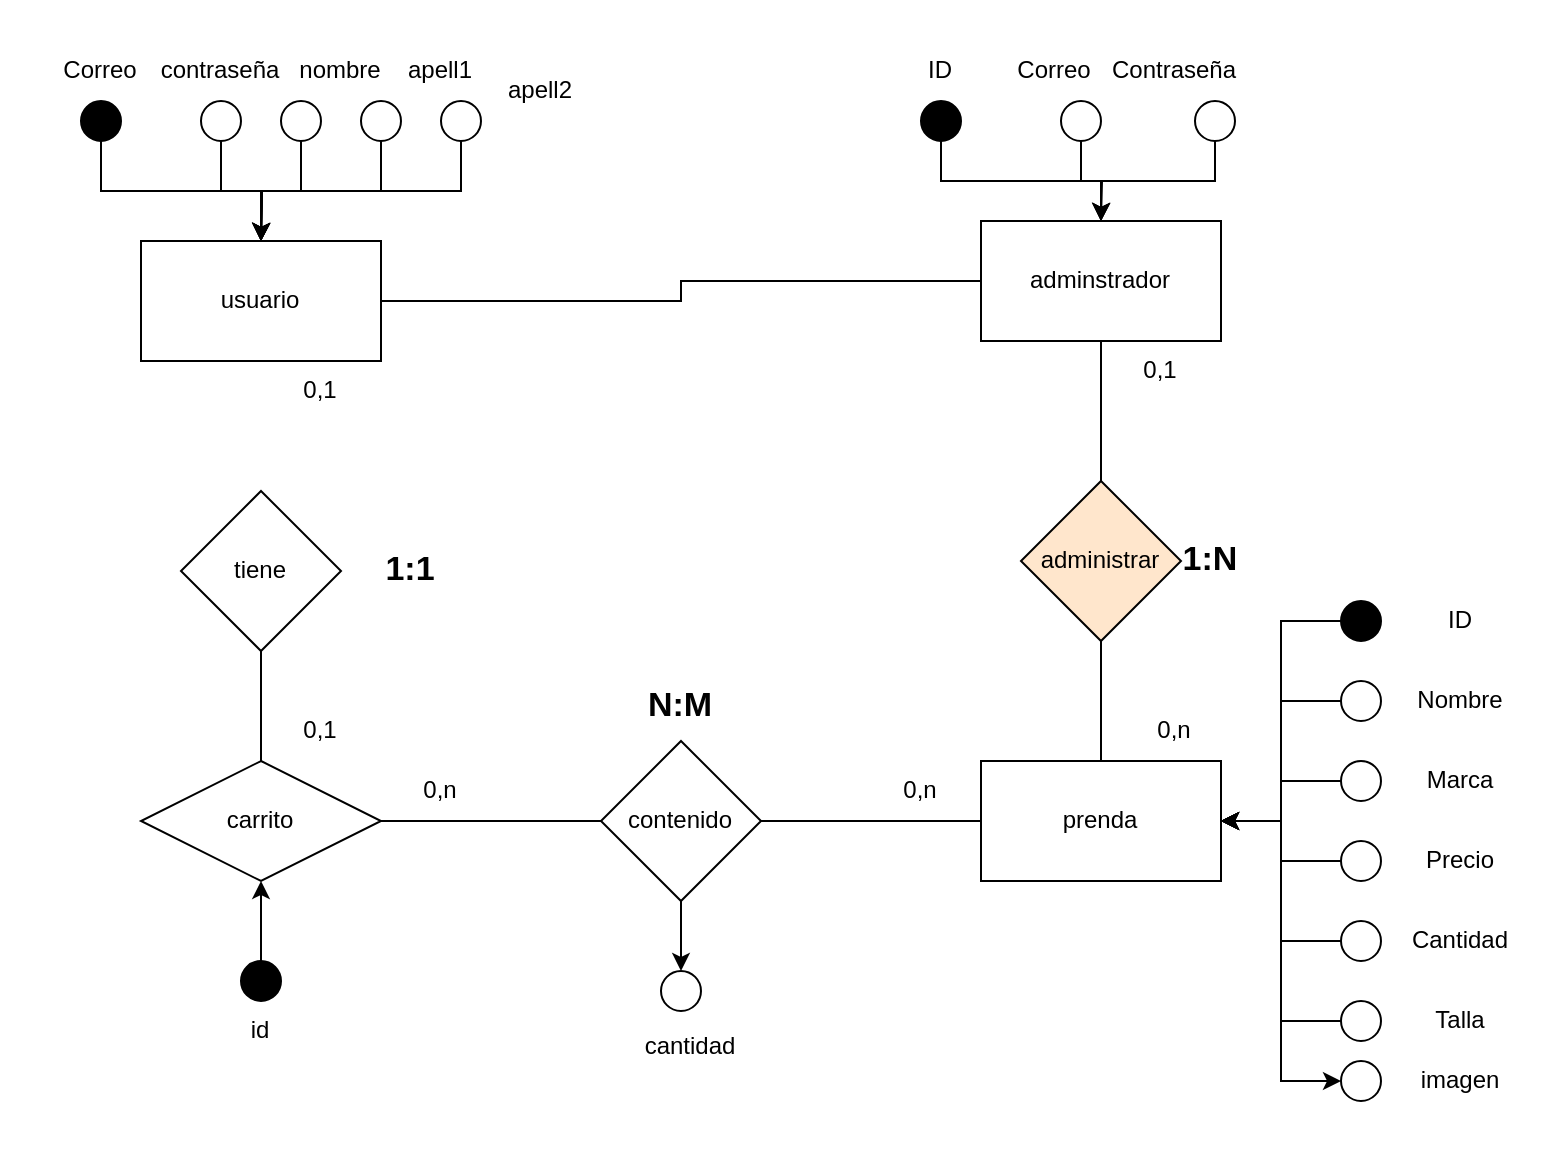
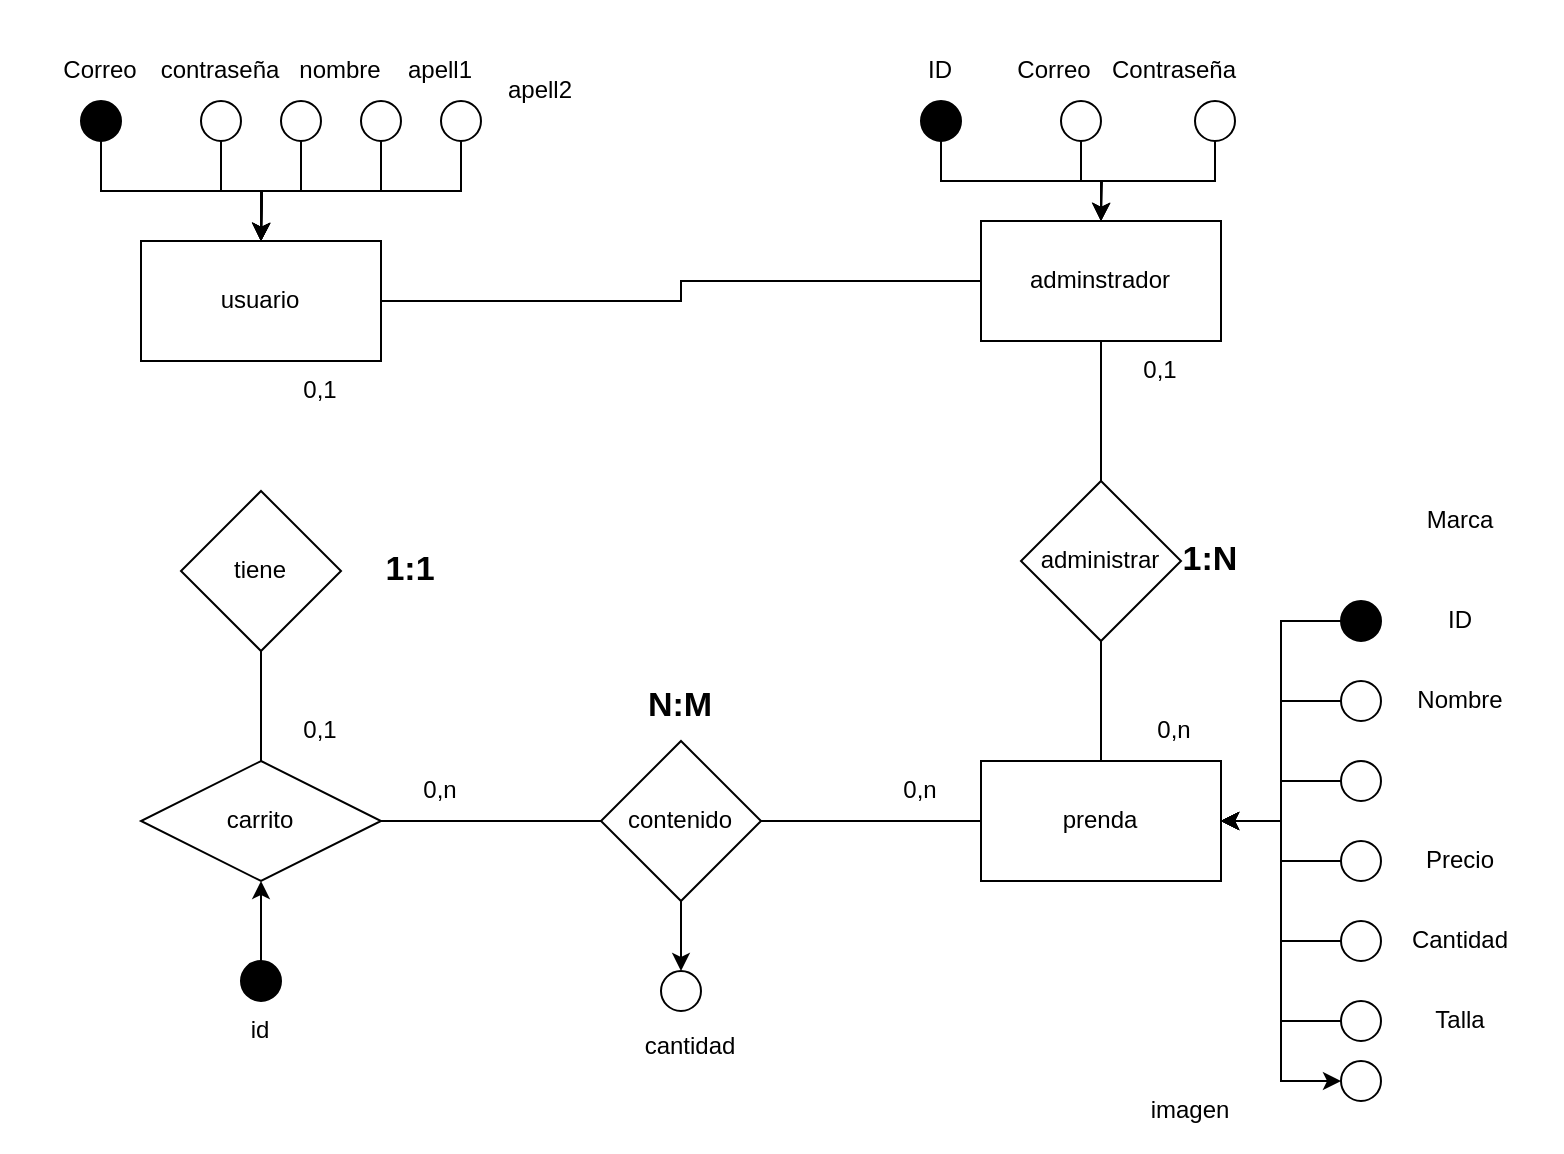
node "administrar": fillcolor #ffe6cc -> #ffffff
node "Marca": moved (1461, 781) -> (1461, 521)
node "imagen": moved (1461, 1081) -> (1191, 1111)
